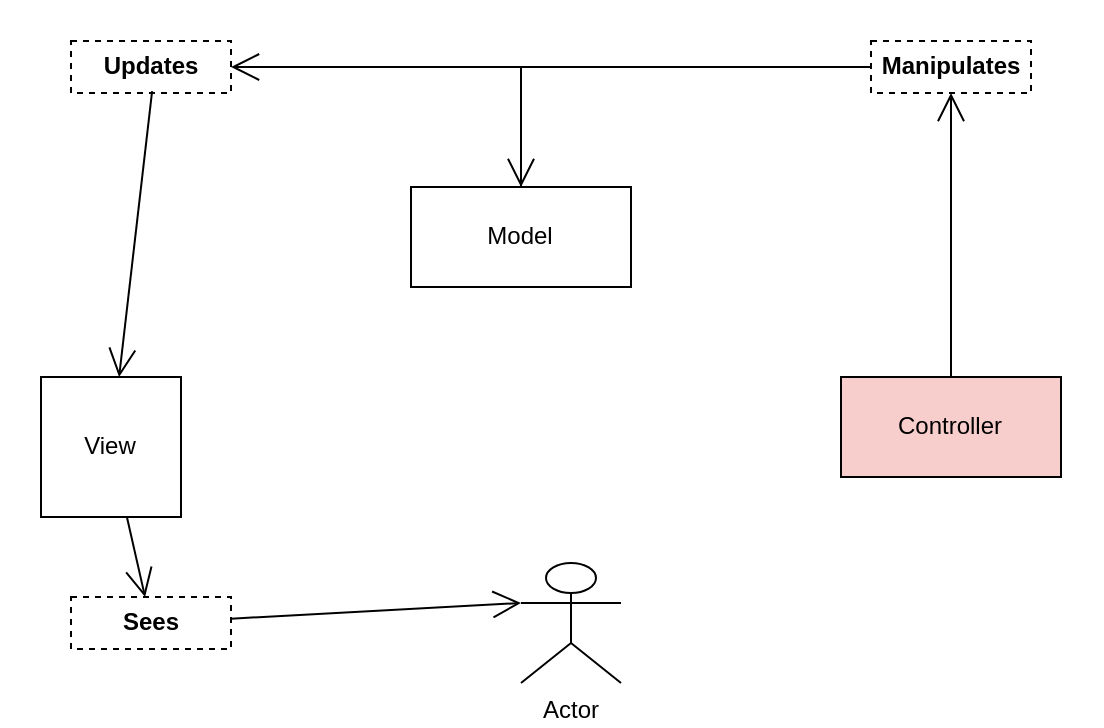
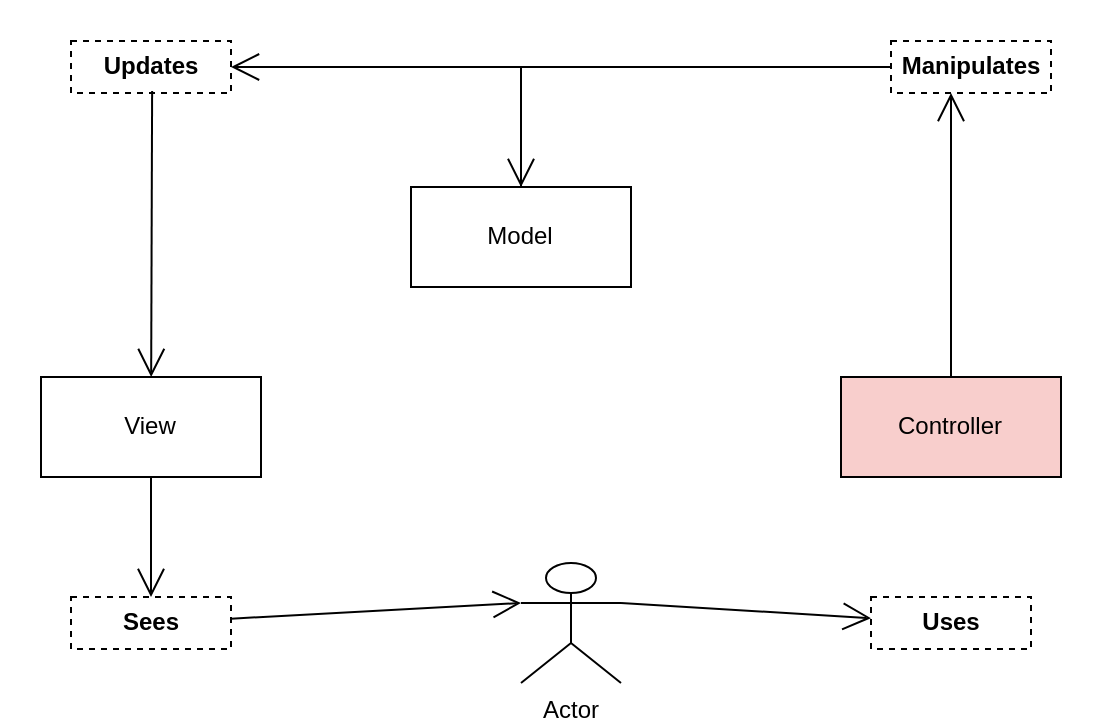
node "Manipulates": moved (951, 67) -> (971, 67)
node "View": size 140x140 -> 220x100
edge "Actor" -> "Uses": added
node "Uses": added
